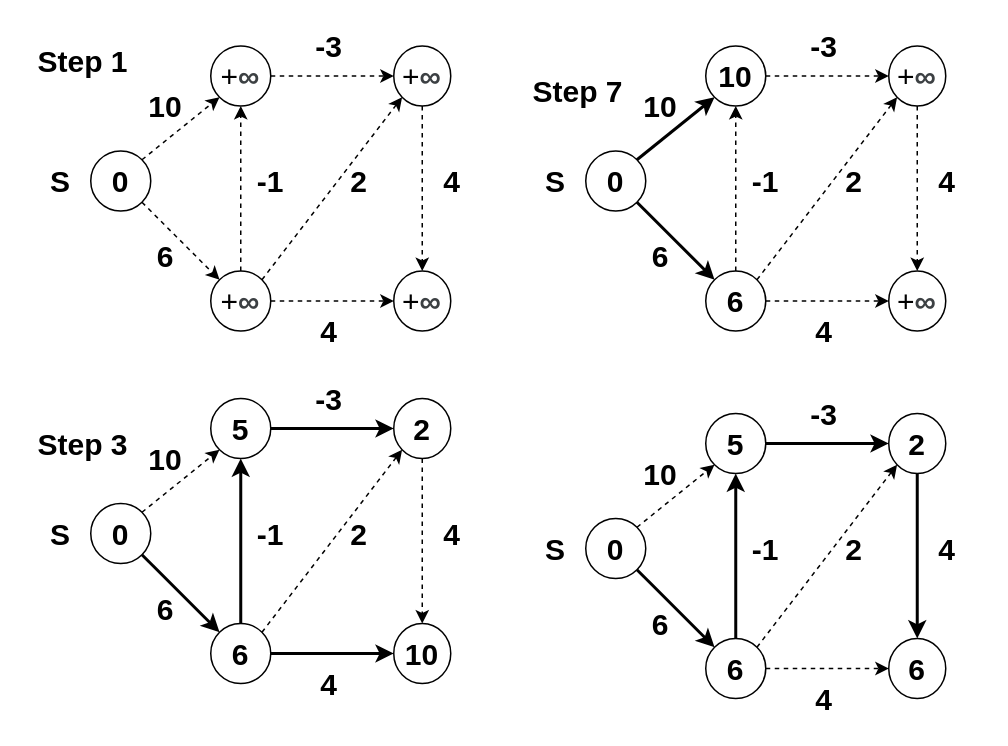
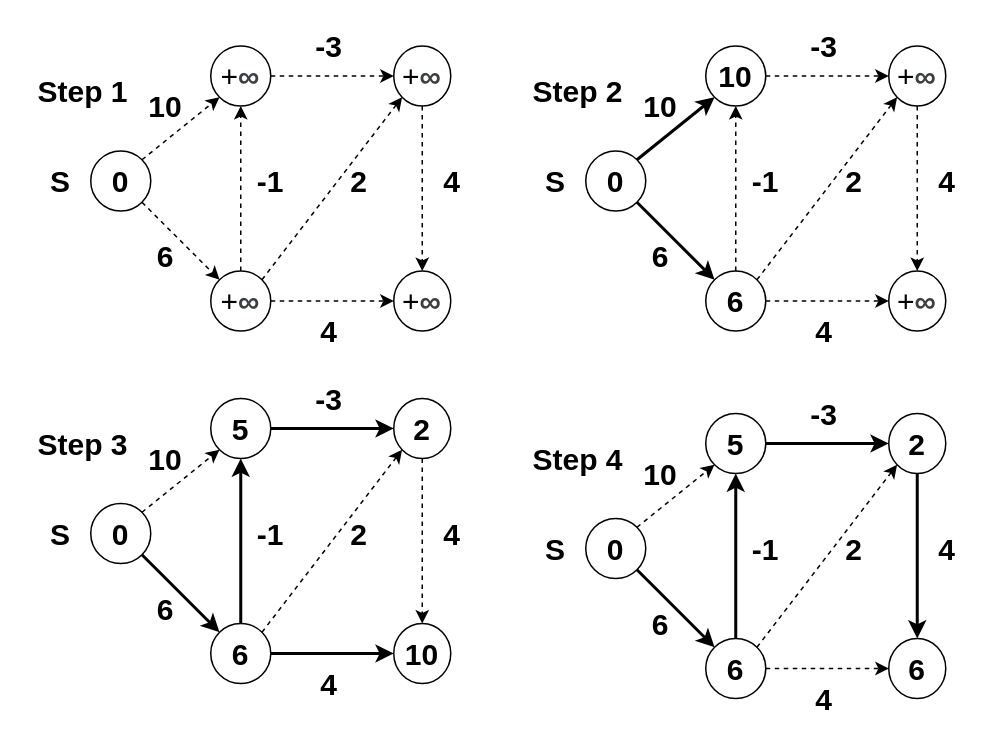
node "Step 1": moved (83, 61) -> (83, 91)
node "Step 7": label "Step 7" -> "Step 2"
node "Step 4": added
